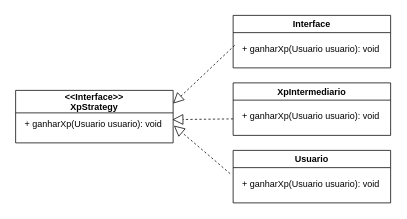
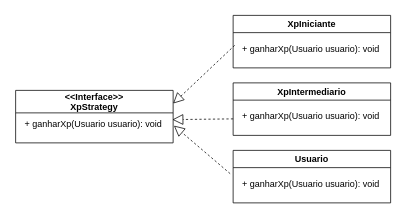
node "Interface": label "Interface" -> "XpIniciante"
